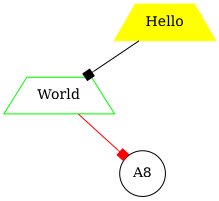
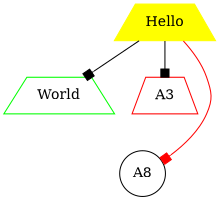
node "A3": added
edge "World" -> "A8": now "Hello" -> "A8"
